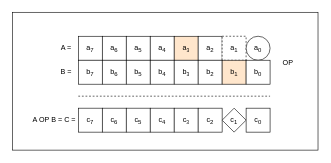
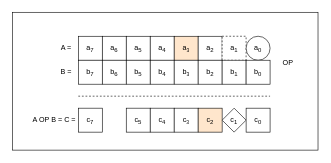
node "b1": fillcolor #ffe6cc -> #ffffff
node "c6": removed
node "c2": fillcolor #ffffff -> #ffe6cc
